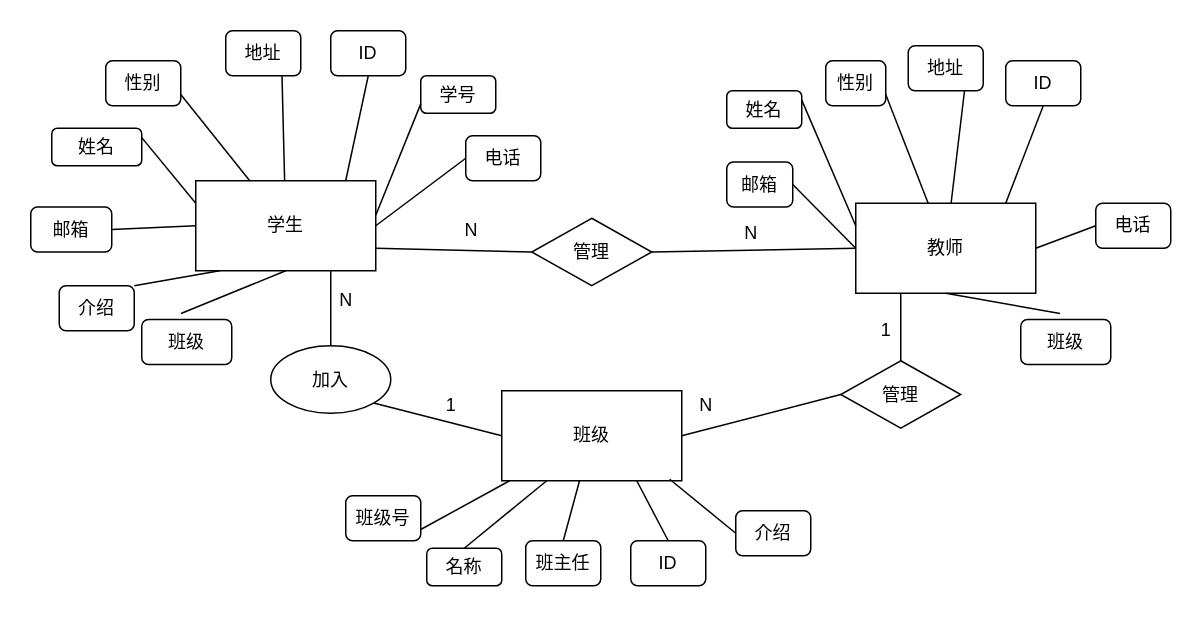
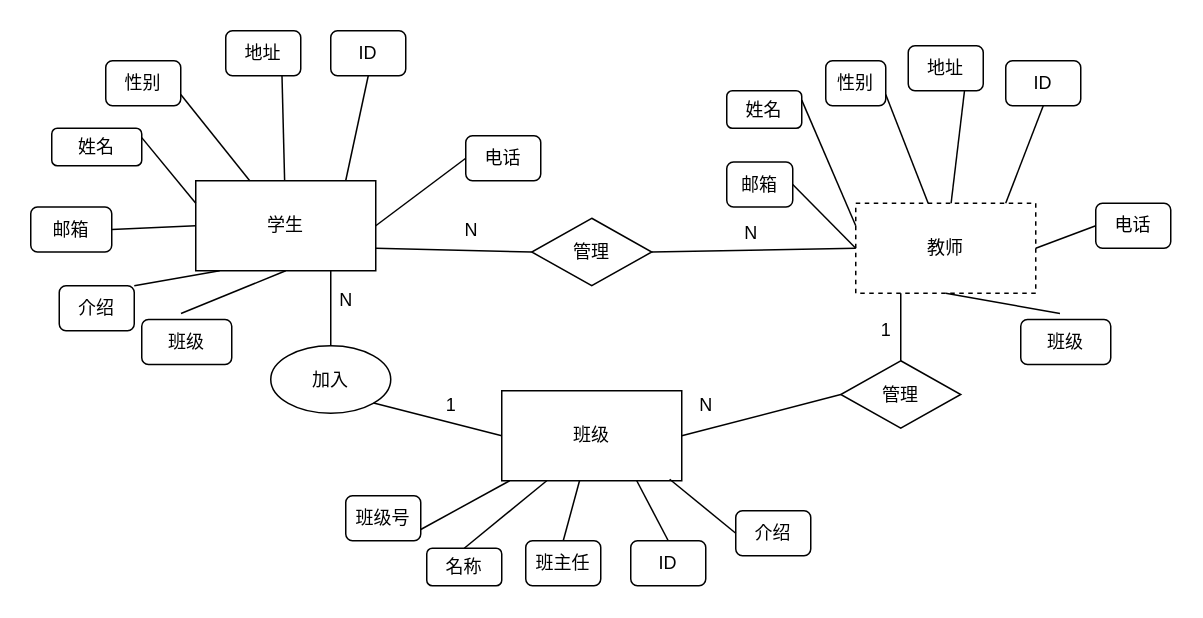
node "学号": removed
edge "学号" -- "学生": removed
node "教师": style solid -> dashed
